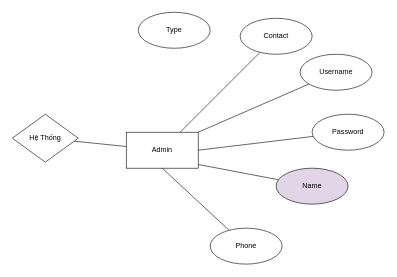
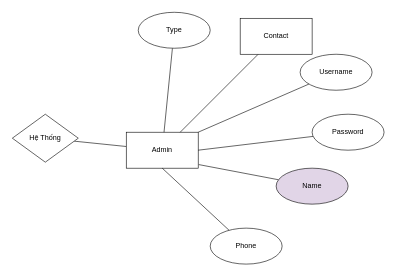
node "Contact": shape ellipse -> rectangle
edge "Type" -- "Admin": added
